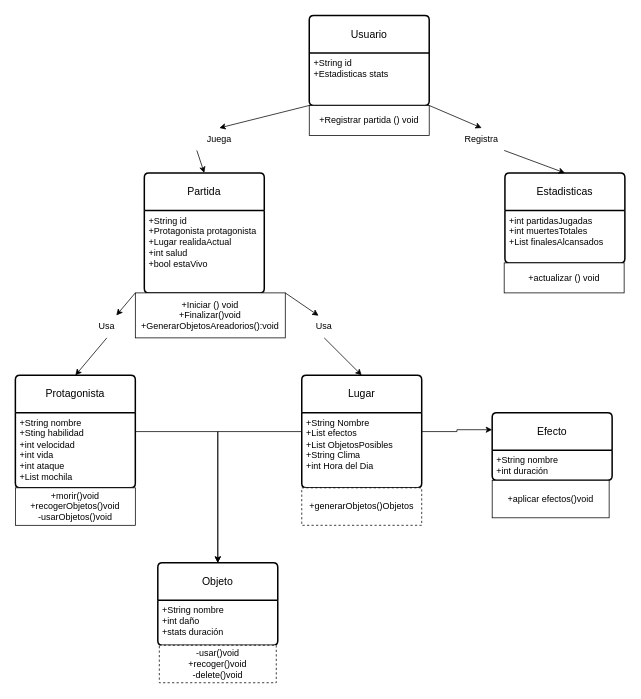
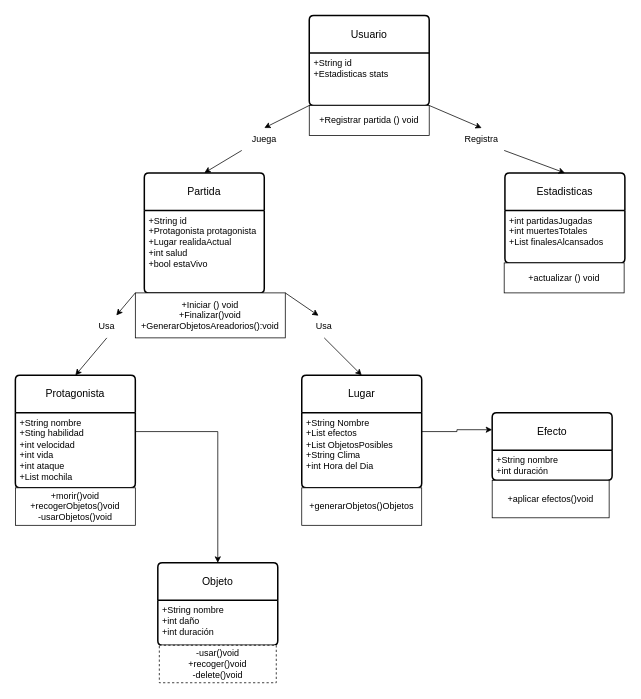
node "Juega": moved (219, 139) -> (264, 139)
edge "Lugar" -> "Objeto": removed
node "+generarObjetos()Objetos": style dashed -> solid
node "+String nombre +int daño +stats duración": label "+String nombre +int daño +stats duración" -> "+String nombre +int daño +int duración"
